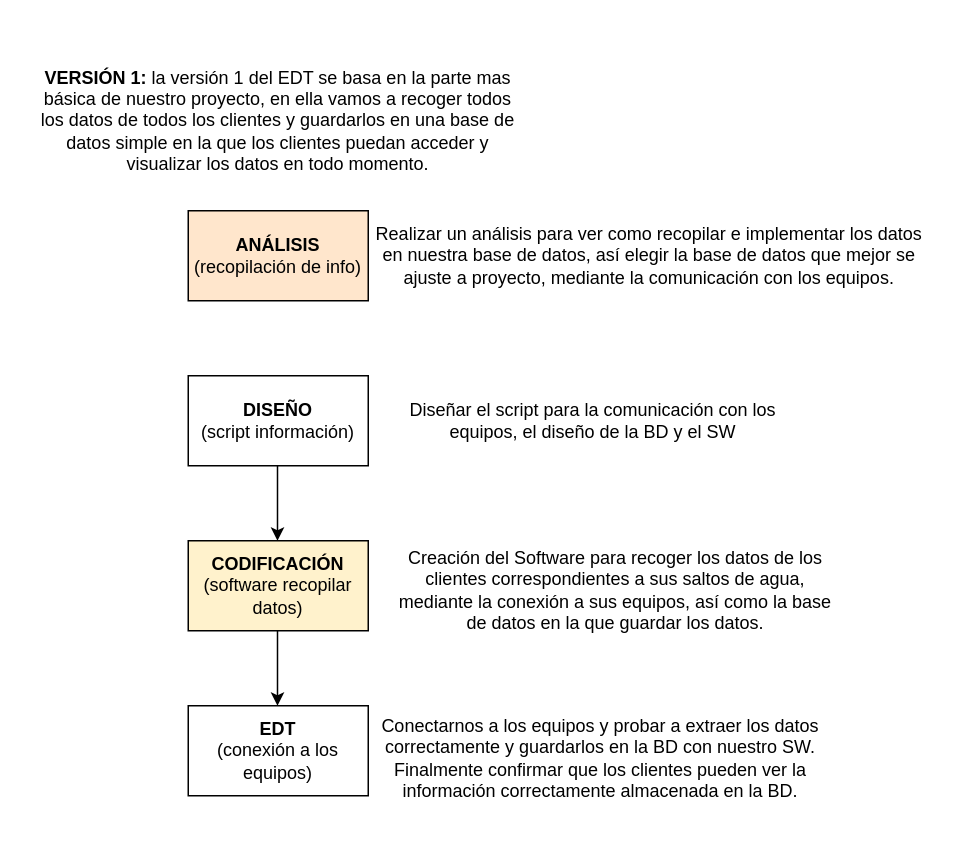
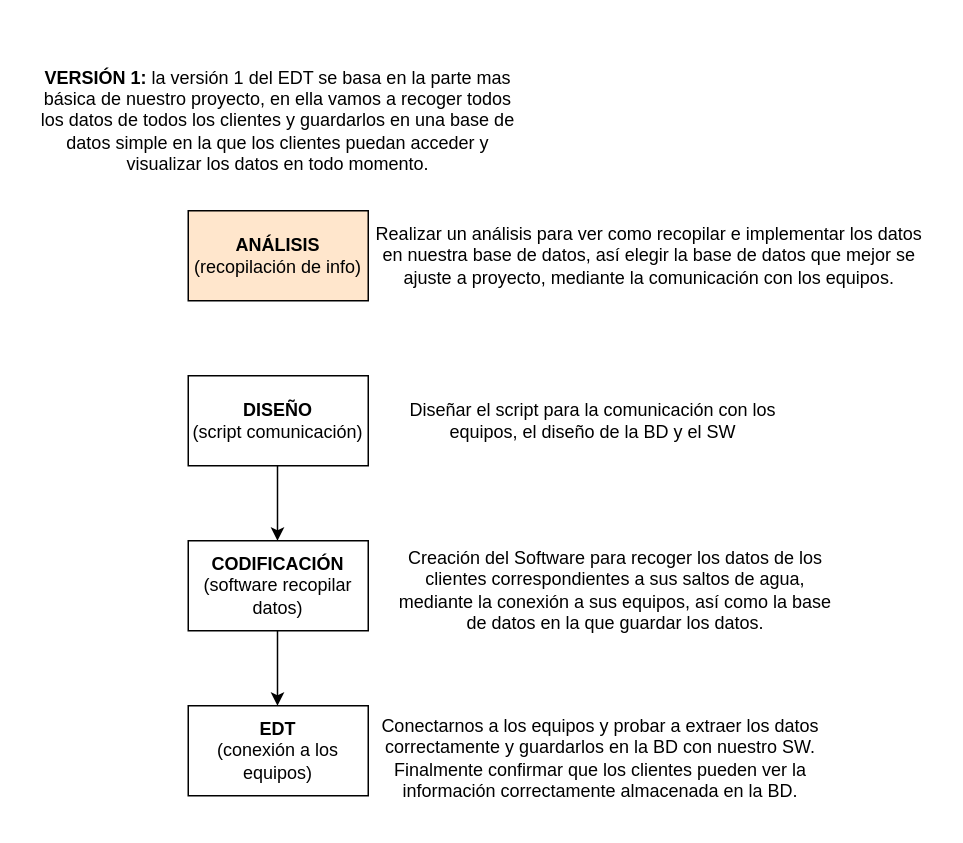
node "DISEÑO (script información)": label "DISEÑO (script información)" -> "DISEÑO (script comunicación)"
node "CODIFICACIÓN (software recopilar datos)": fillcolor #fff2cc -> #ffffff
